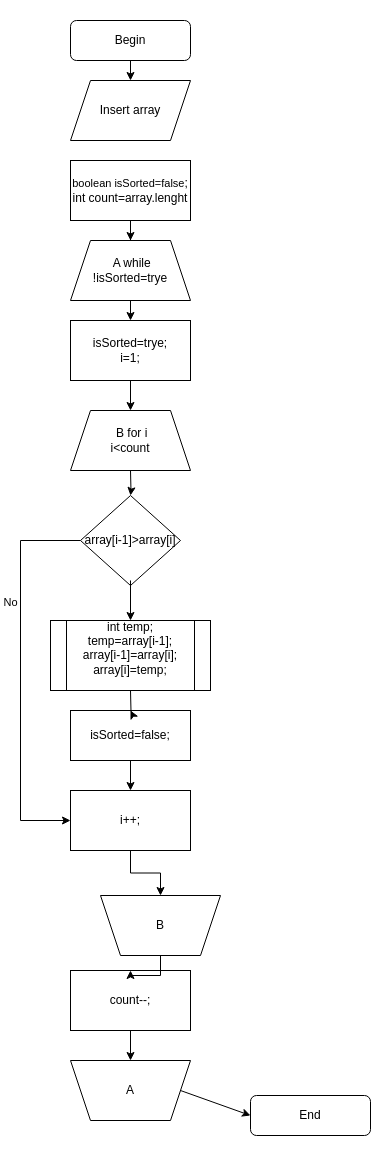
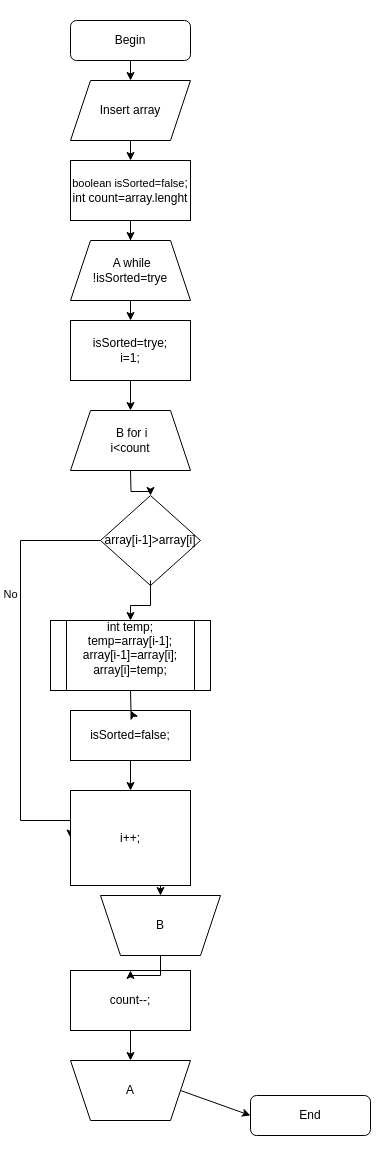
edge "Insert array" -> "boolean isSorted=false; int count=array.lenght": added
node "array[i-1]>array[i]": moved (131, 541) -> (151, 541)
node "i++;": size 120x60 -> 120x95
